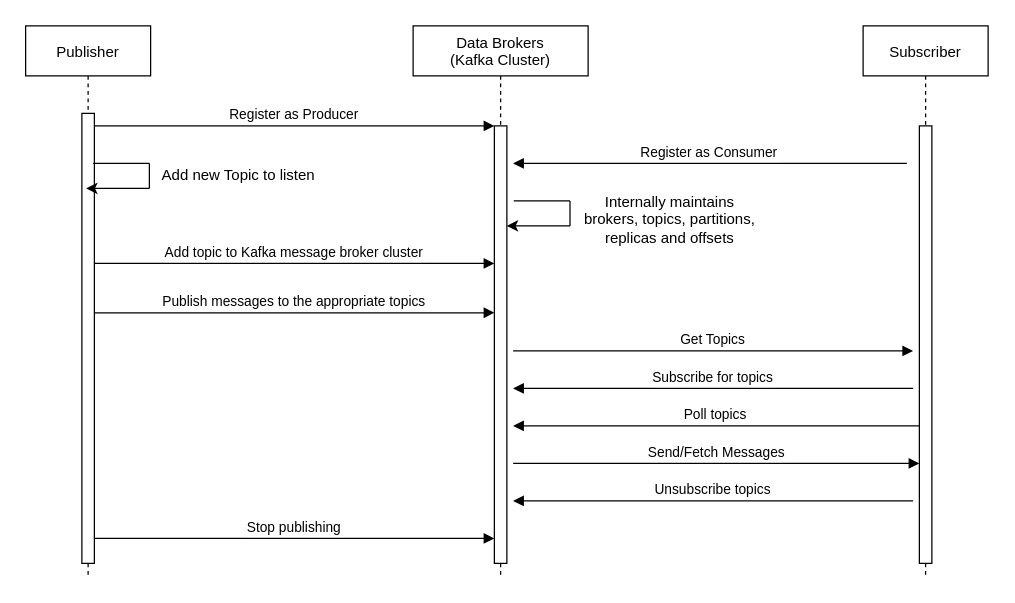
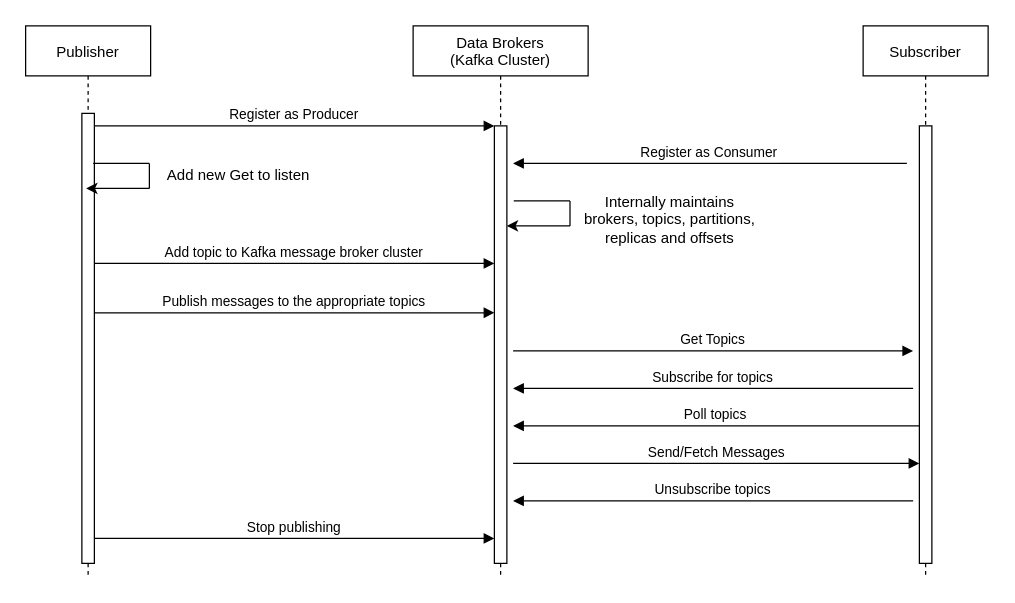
node "Add new Topic to listen": label "Add new Topic to listen" -> "Add new Get to listen"
